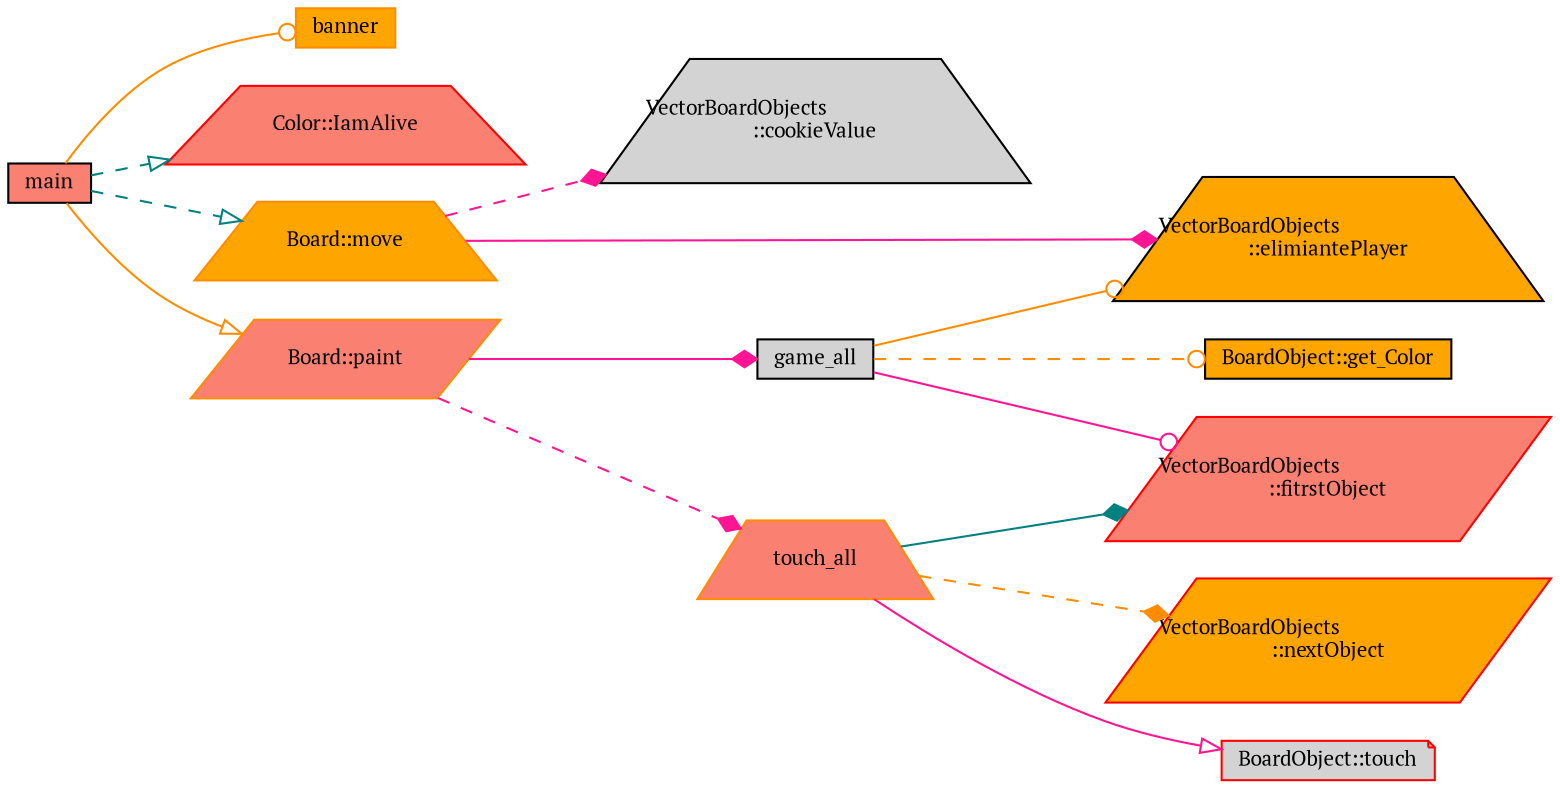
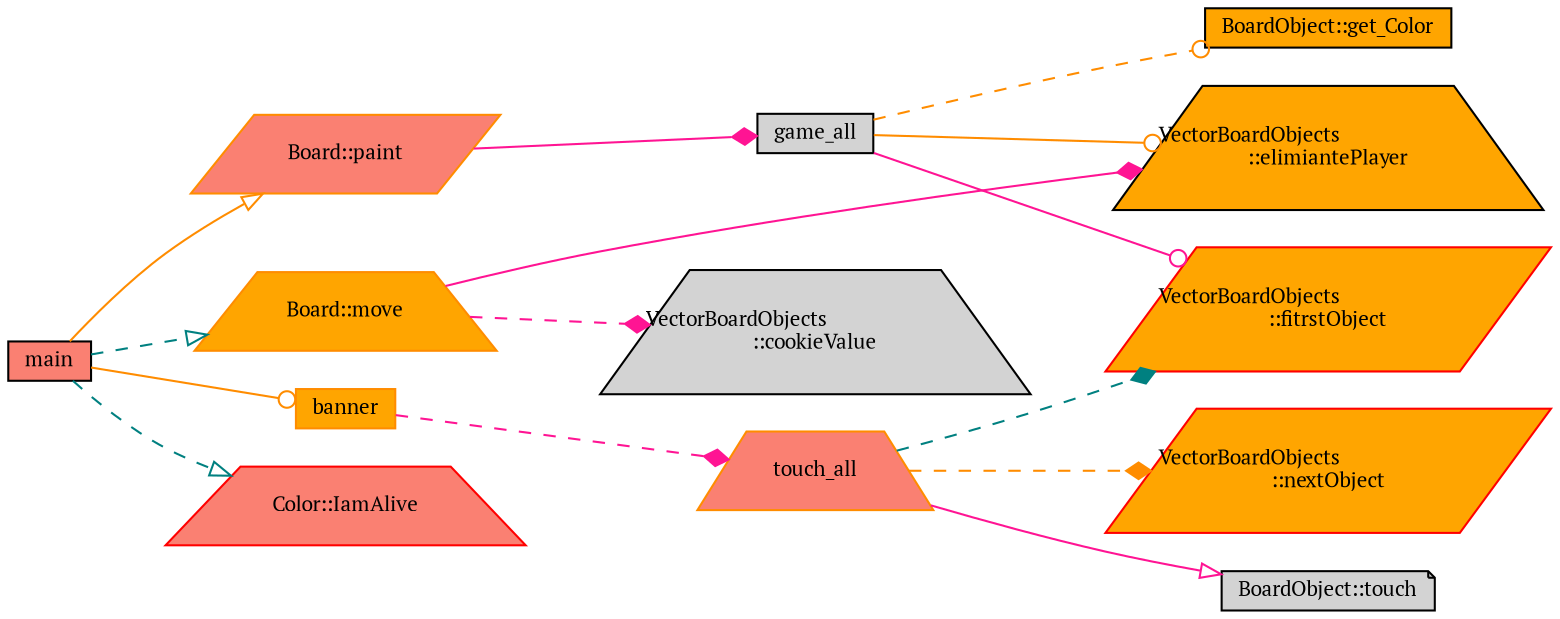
edge "Board::paint" -> "touch_all": now "banner" -> "touch_all"
node "VectorBoardObjects ::fitrstObject": fillcolor salmon -> orange
edge "touch_all" -> "VectorBoardObjects ::fitrstObject": style solid -> dashed
node "BoardObject::touch": color red -> black
